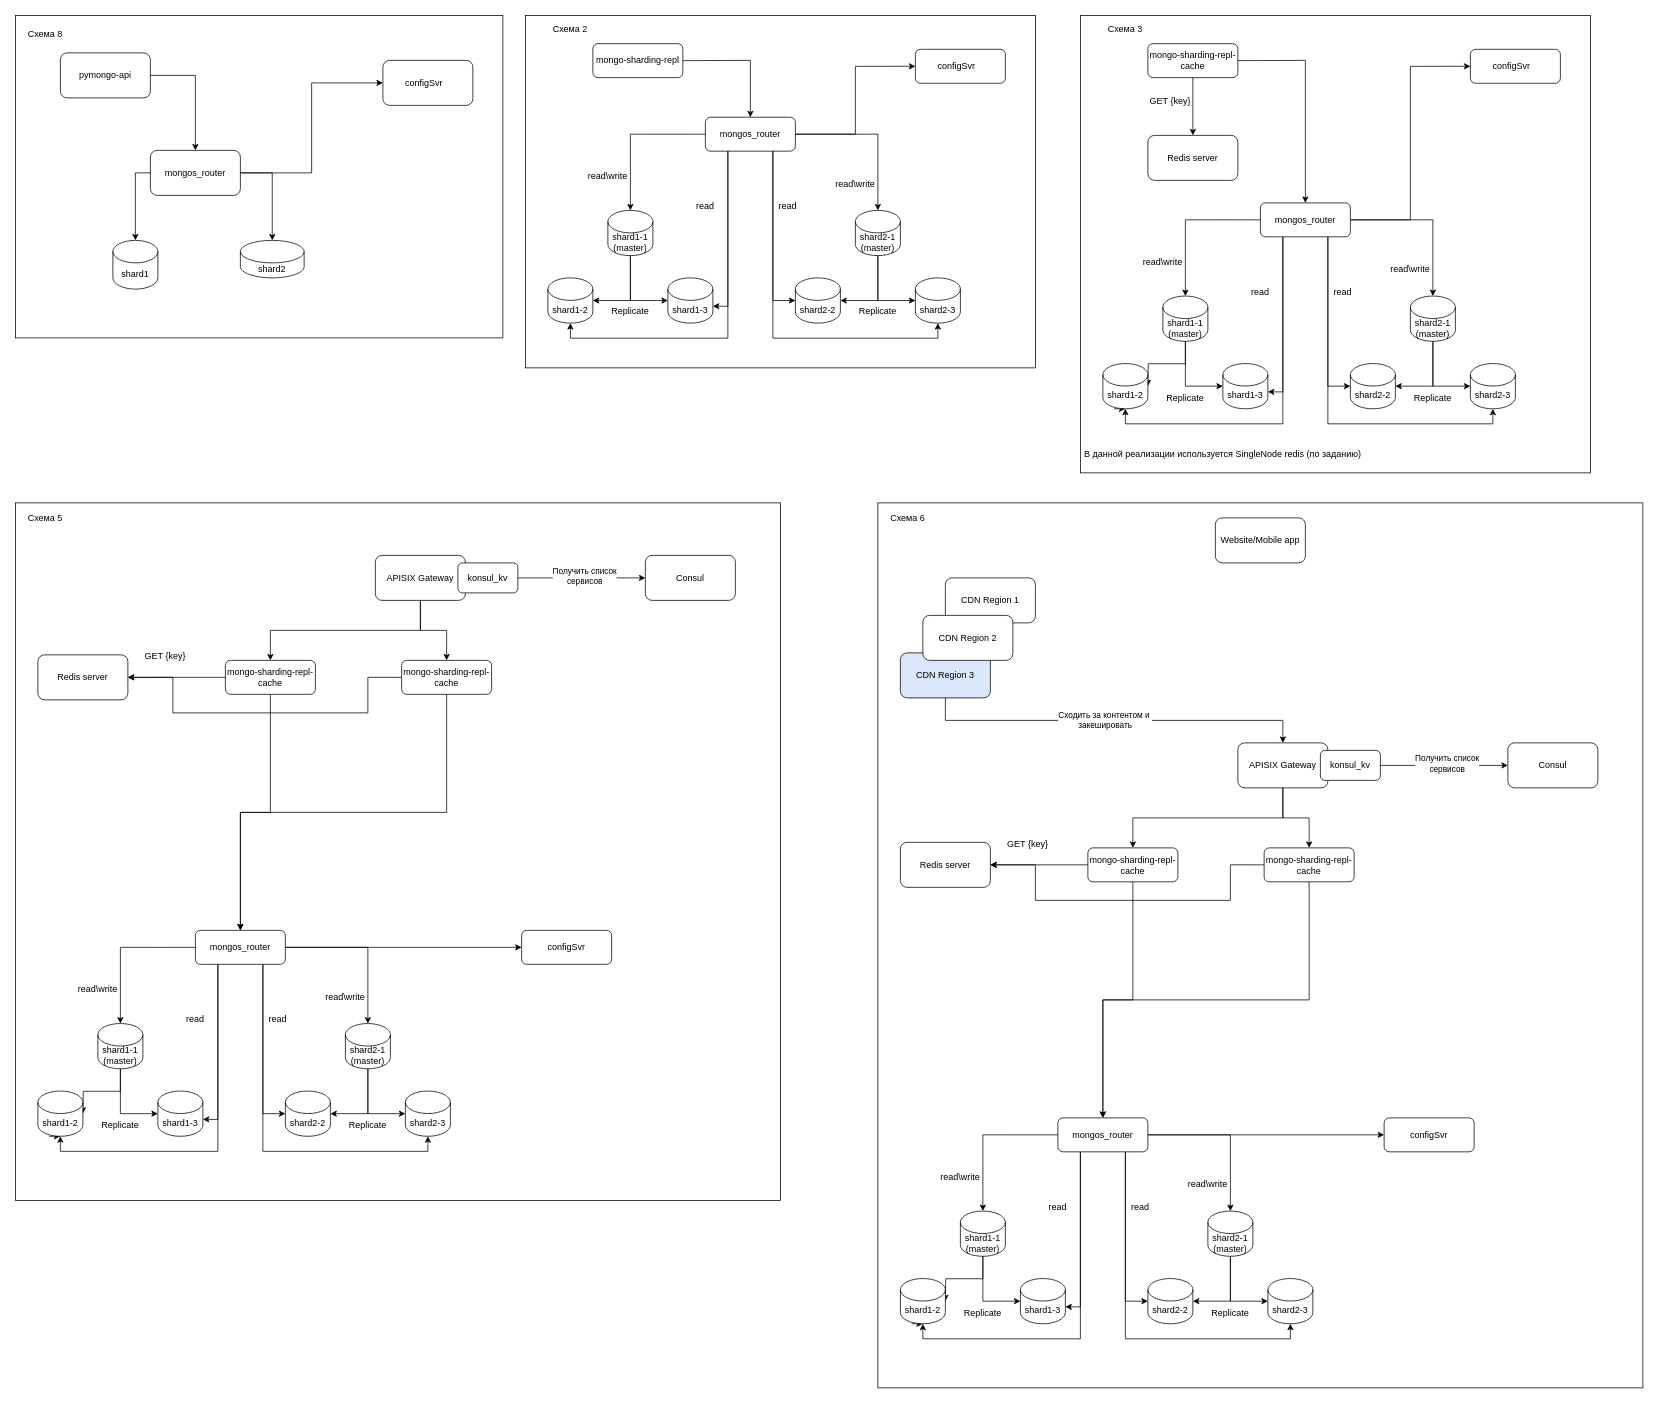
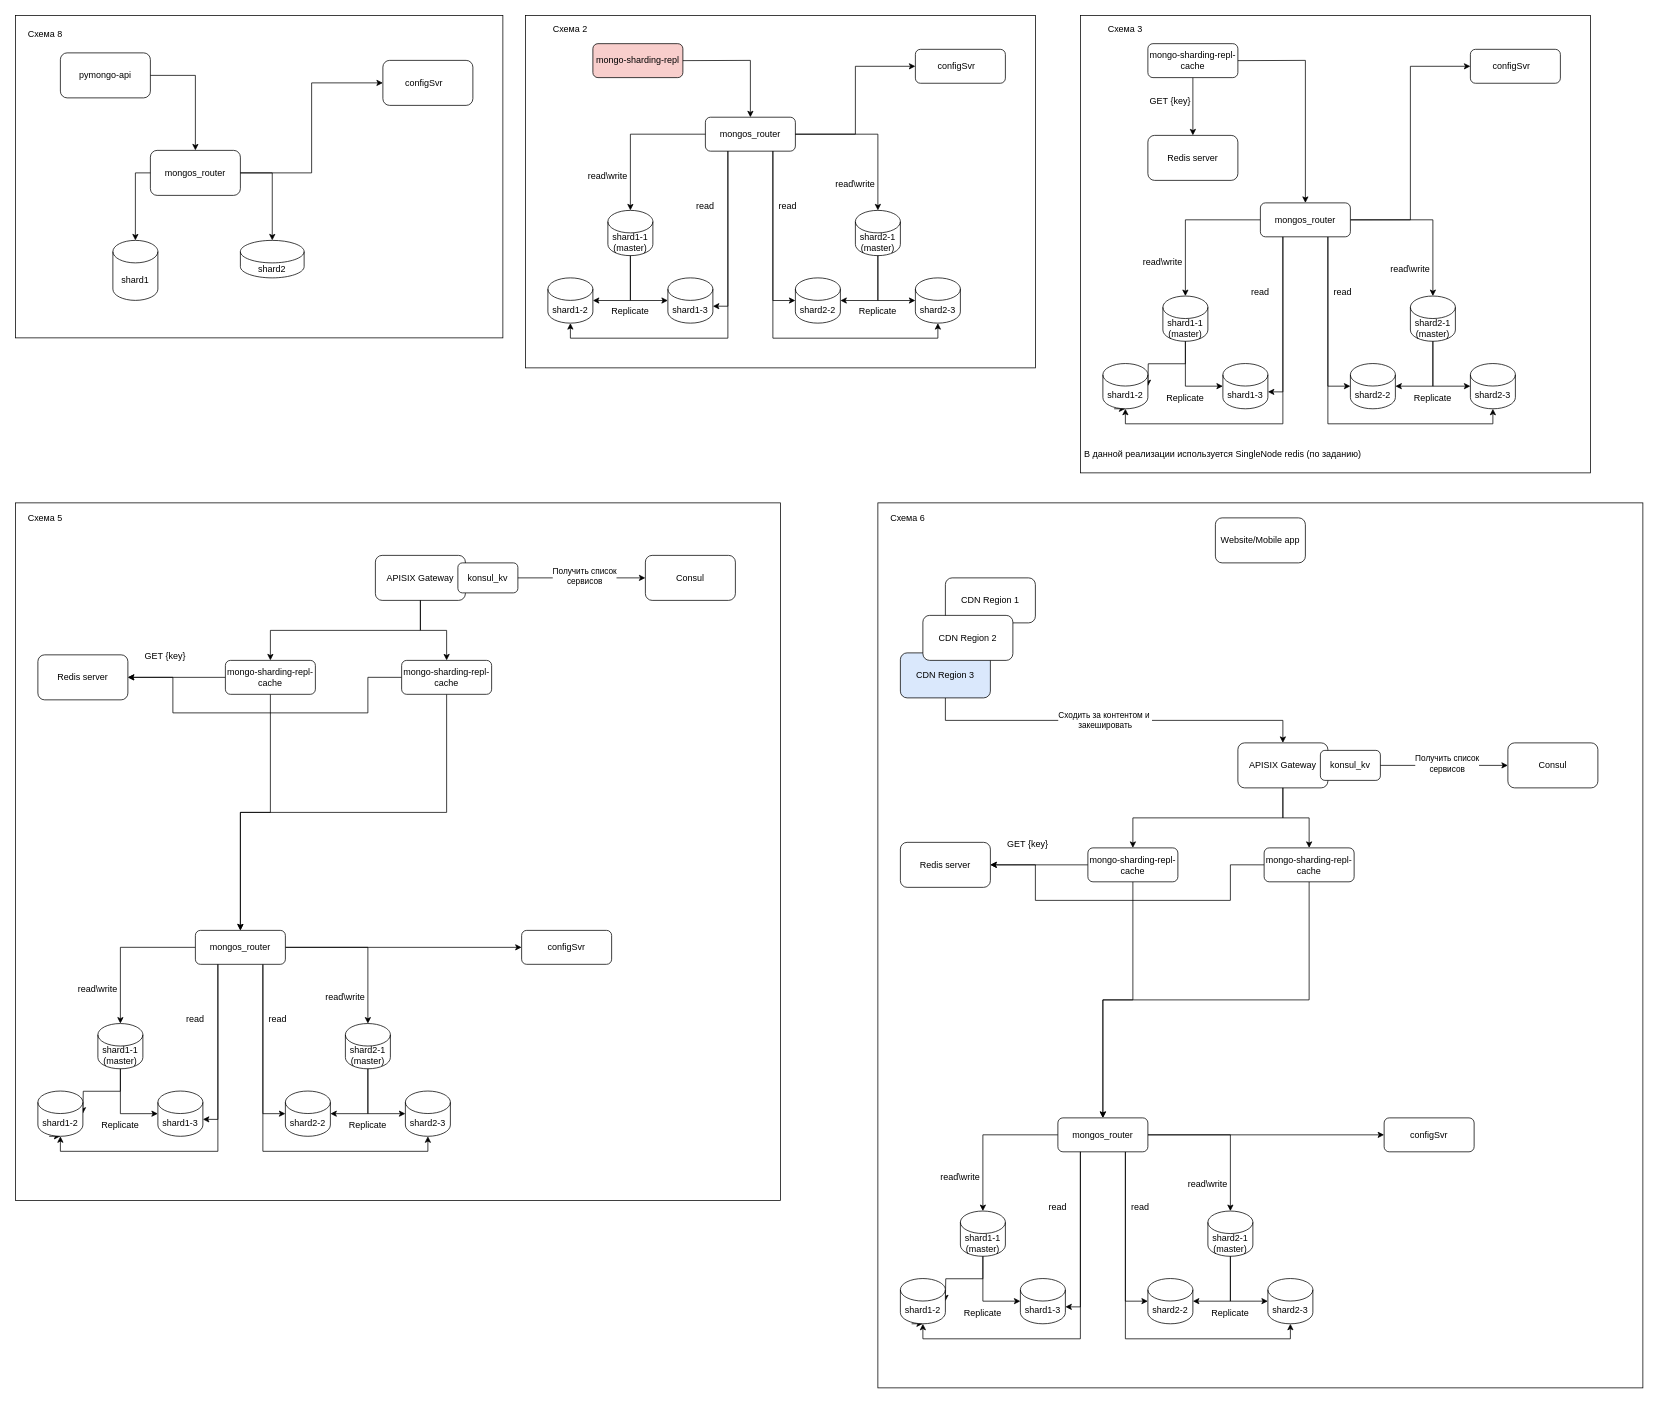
node "mongo-sharding-repl": fillcolor #ffffff -> #f8cecc
node "shard1": size 45x49 -> 45x60
